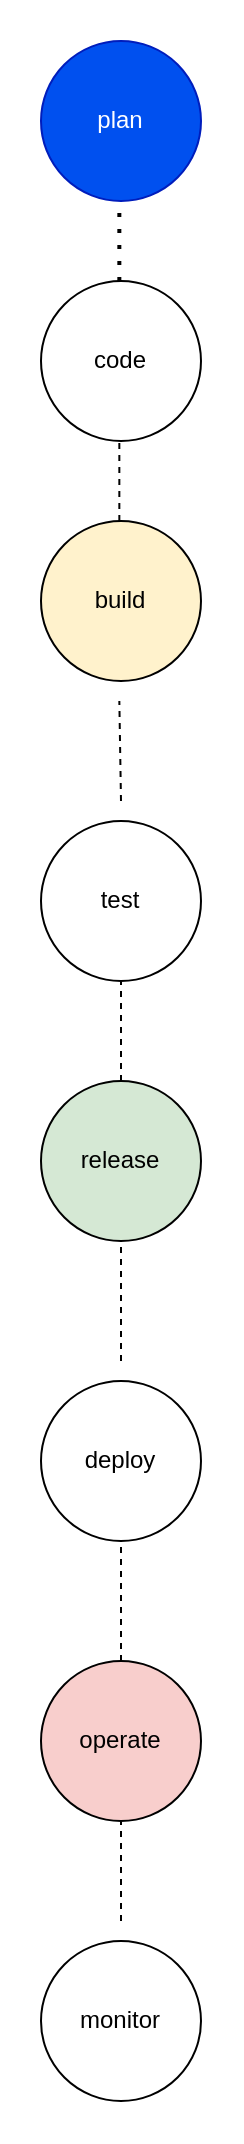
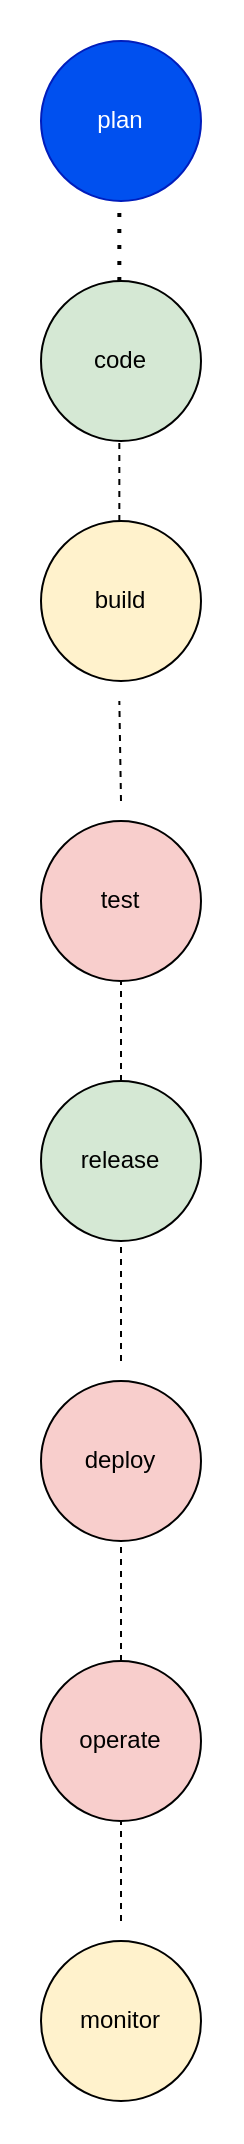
node "code": fillcolor #ffffff -> #d5e8d4
node "test": fillcolor #ffffff -> #f8cecc
node "deploy": fillcolor #ffffff -> #f8cecc
node "monitor": fillcolor #ffffff -> #fff2cc
